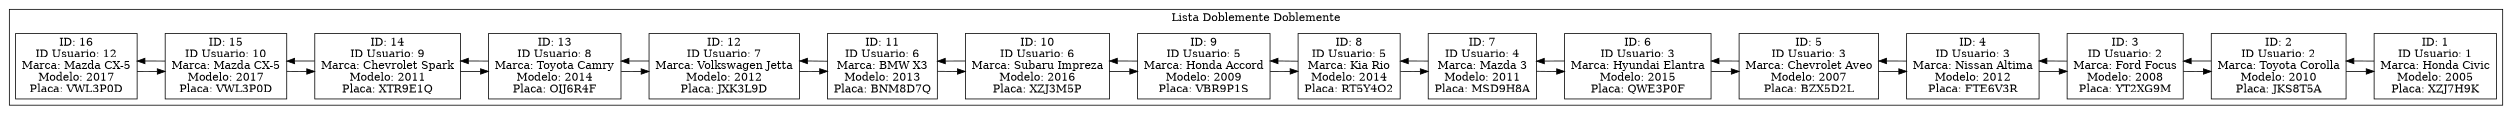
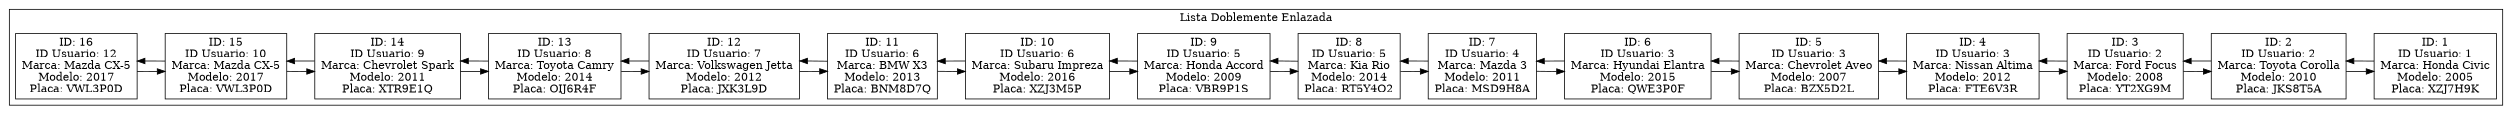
cluster "Lista Doblemente Doblemente": label "Lista Doblemente Doblemente" -> "Lista Doblemente Enlazada"
